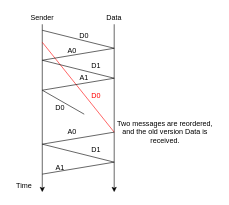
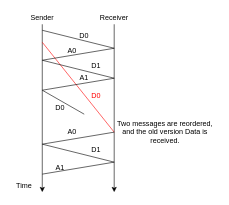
node "Data": label "Data" -> "Receiver"
